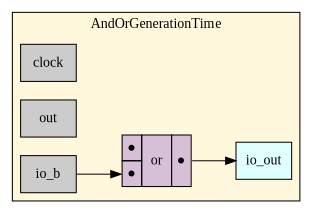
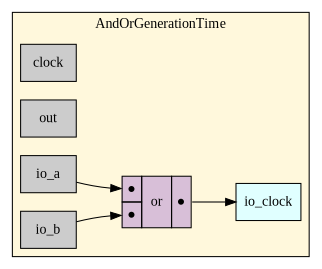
node "io_out": label "io_out" -> "io_clock"
node "io_a": added
